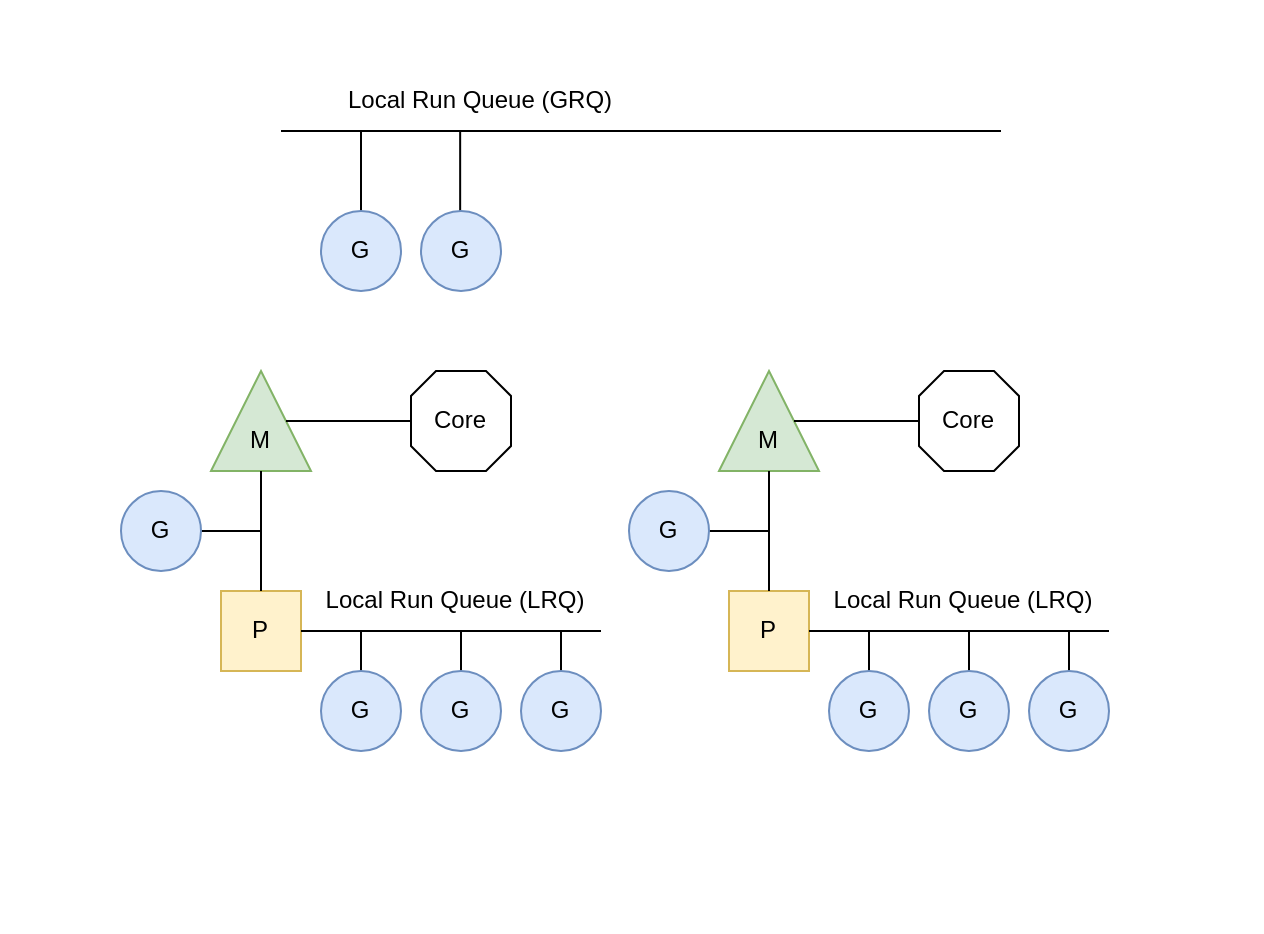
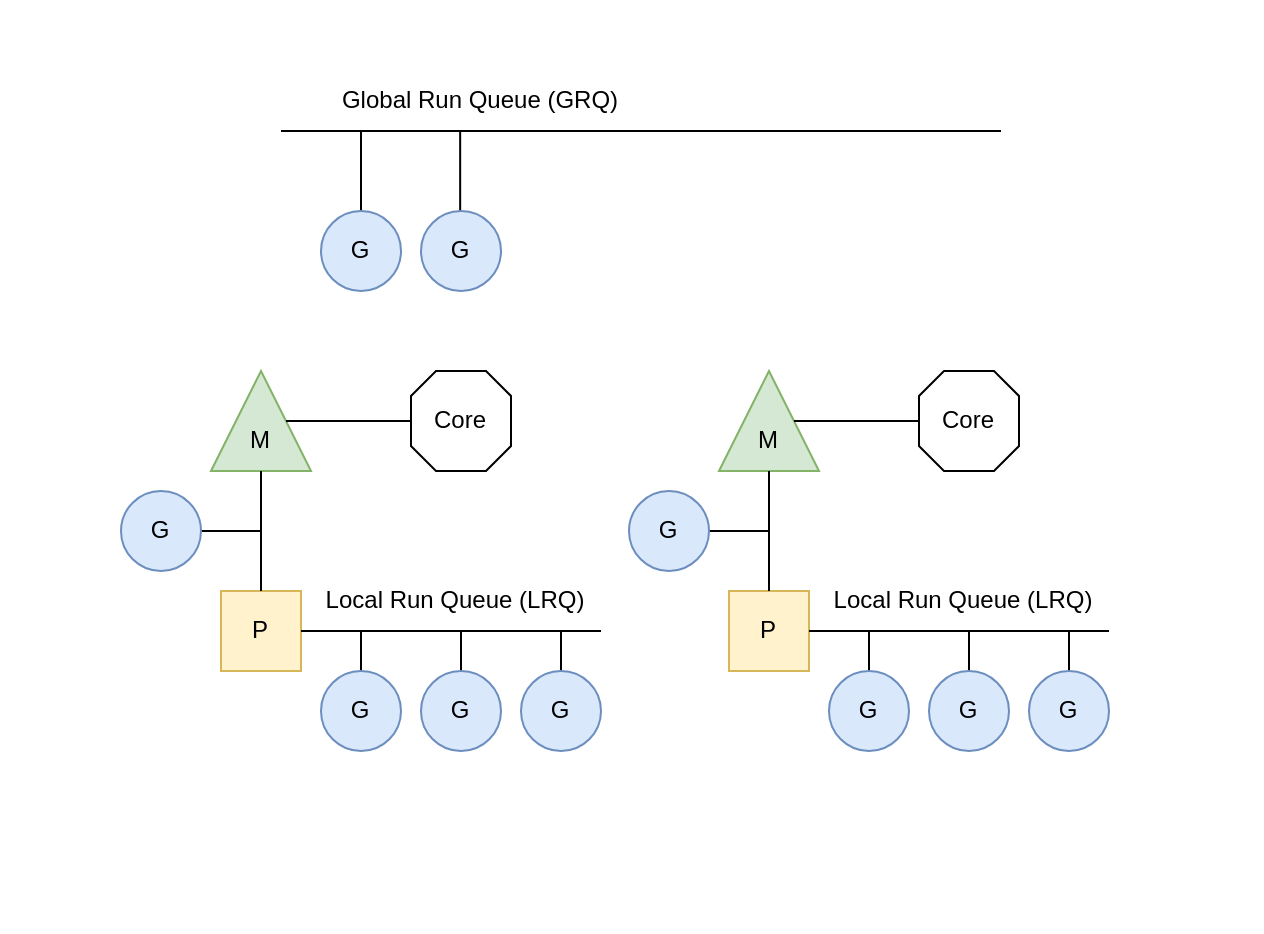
node "Local Run Queue (GRQ)": label "Local Run Queue (GRQ)" -> "Global Run Queue (GRQ)"
